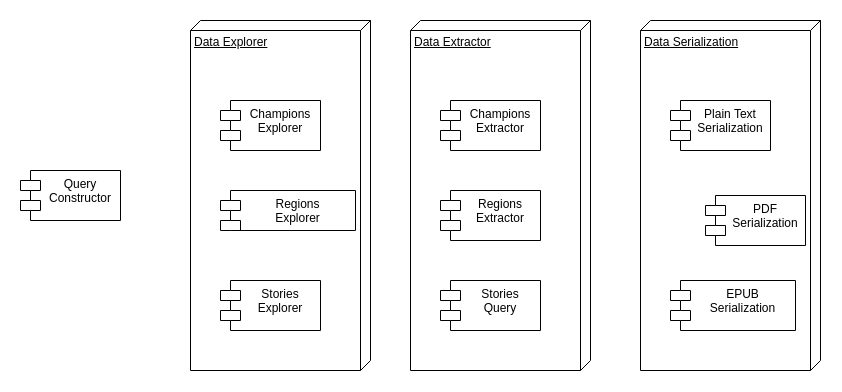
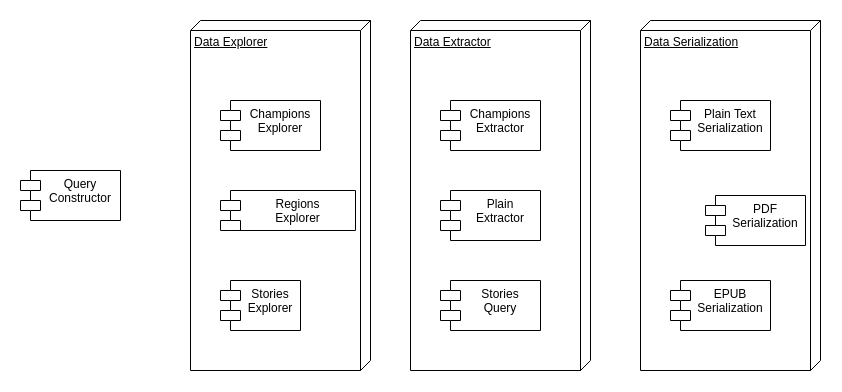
node "Regions Extractor": label "Regions Extractor" -> "Plain Extractor"
node "Stories Explorer": size 100x50 -> 80x50
node "EPUB Serialization": size 125x50 -> 100x50
